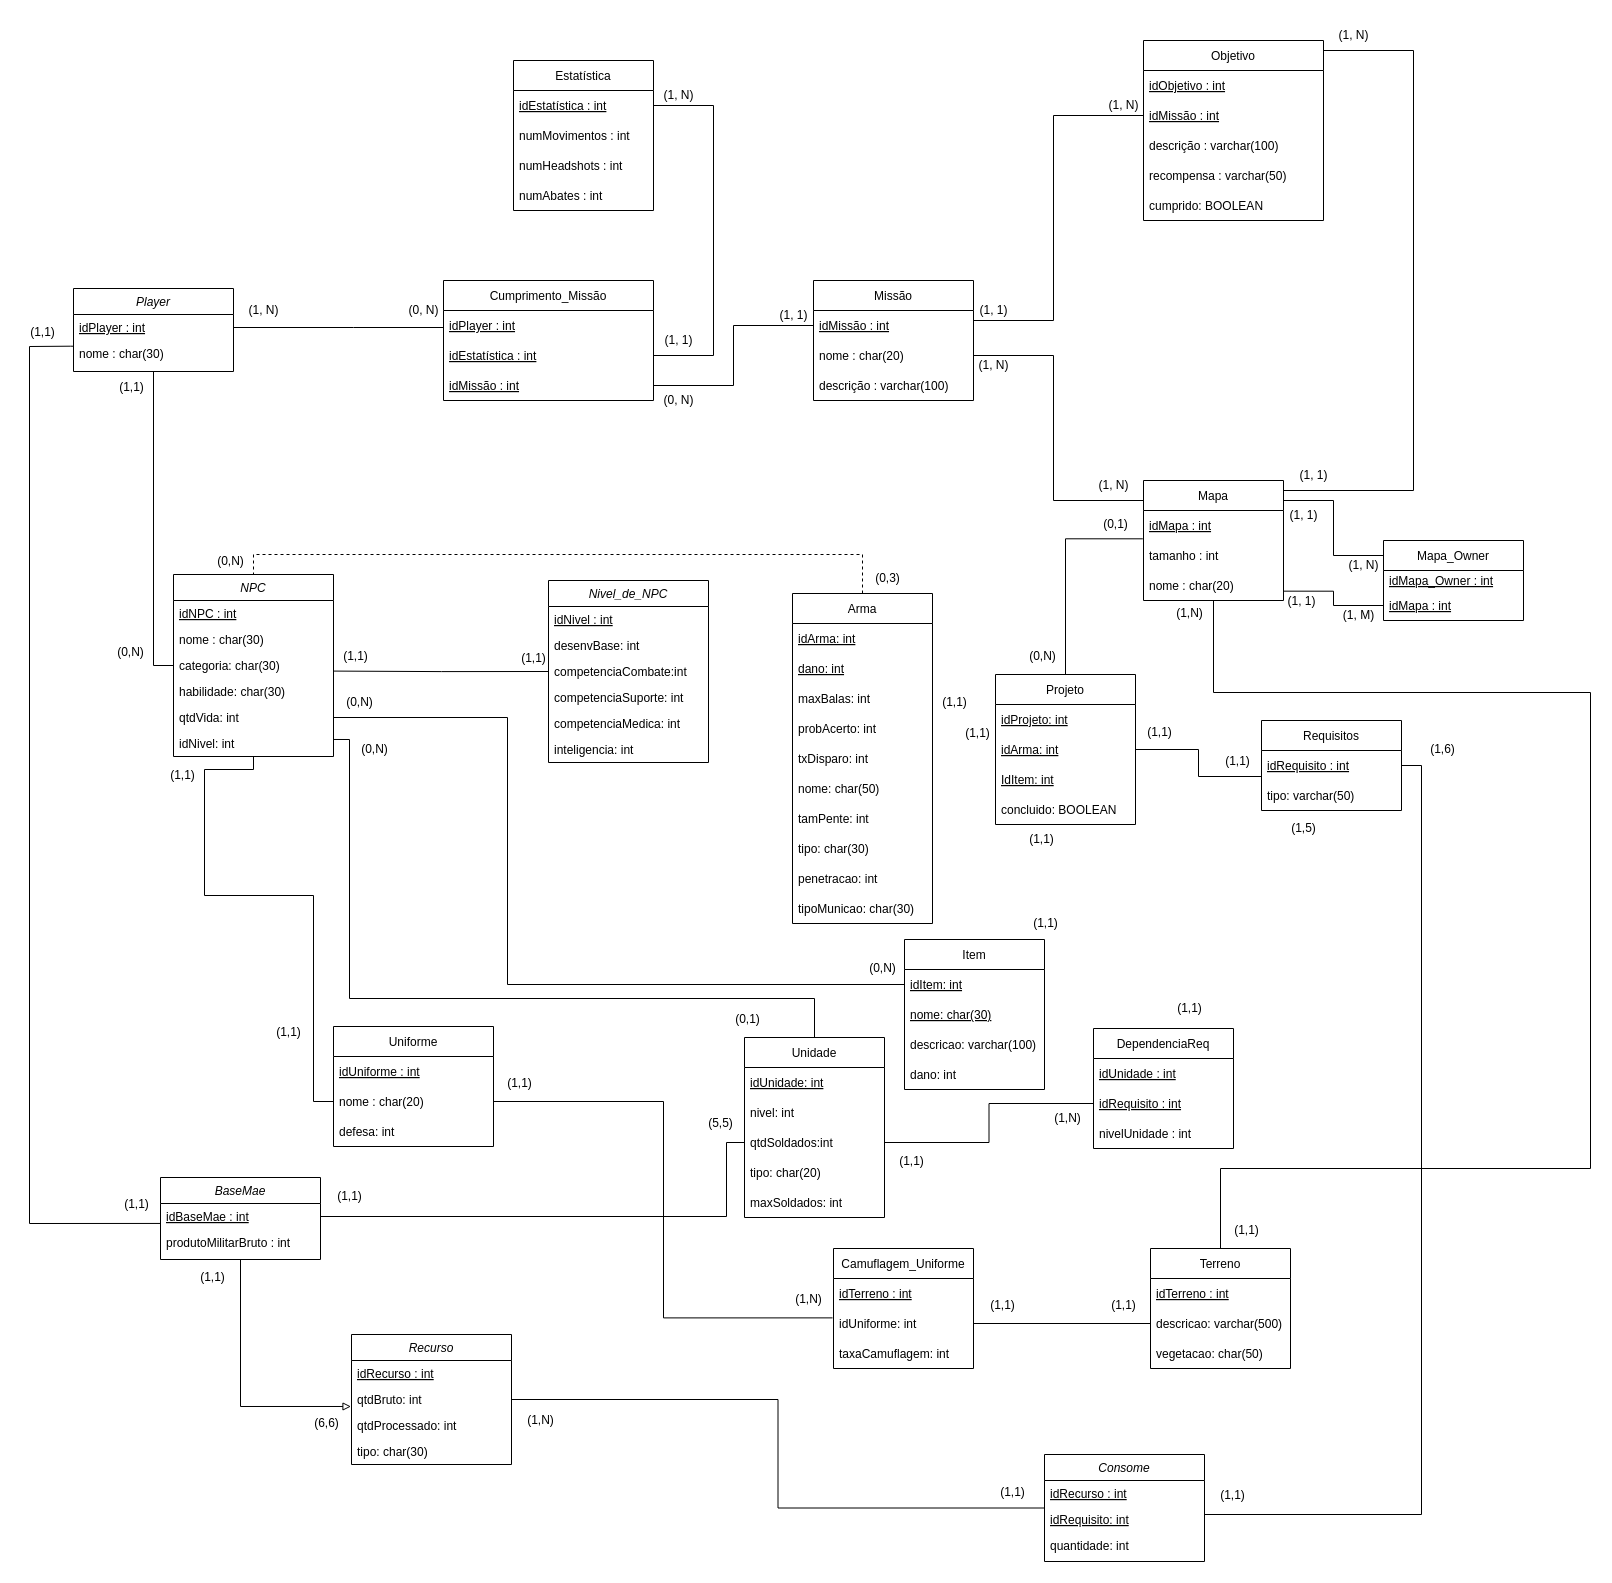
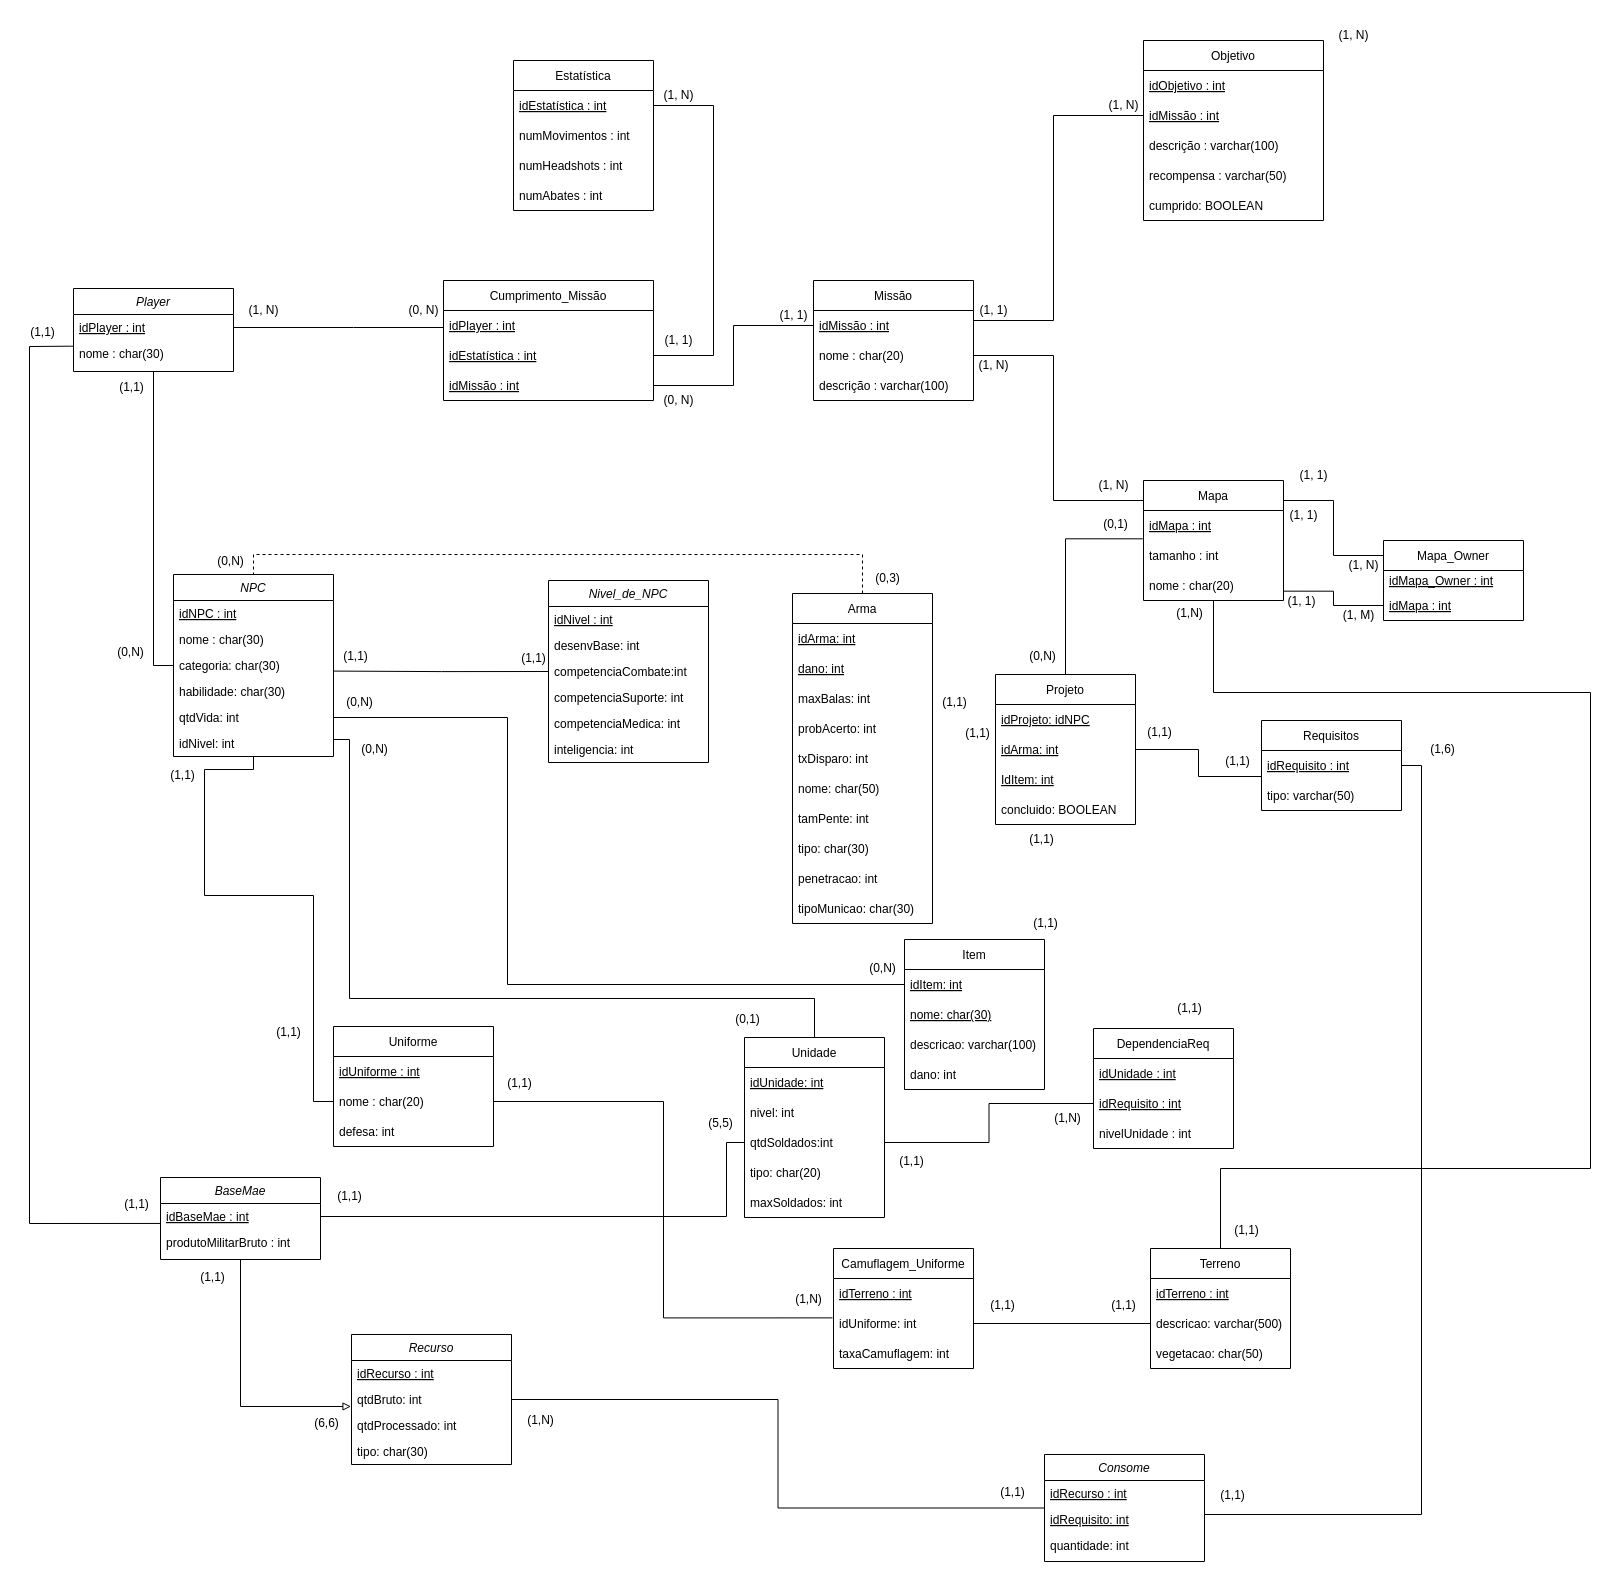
edge "Objetivo" -- "Mapa": removed
node "idProjeto: int": label "idProjeto: int" -> "idProjeto: idNPC"
node "(1,5)": removed
